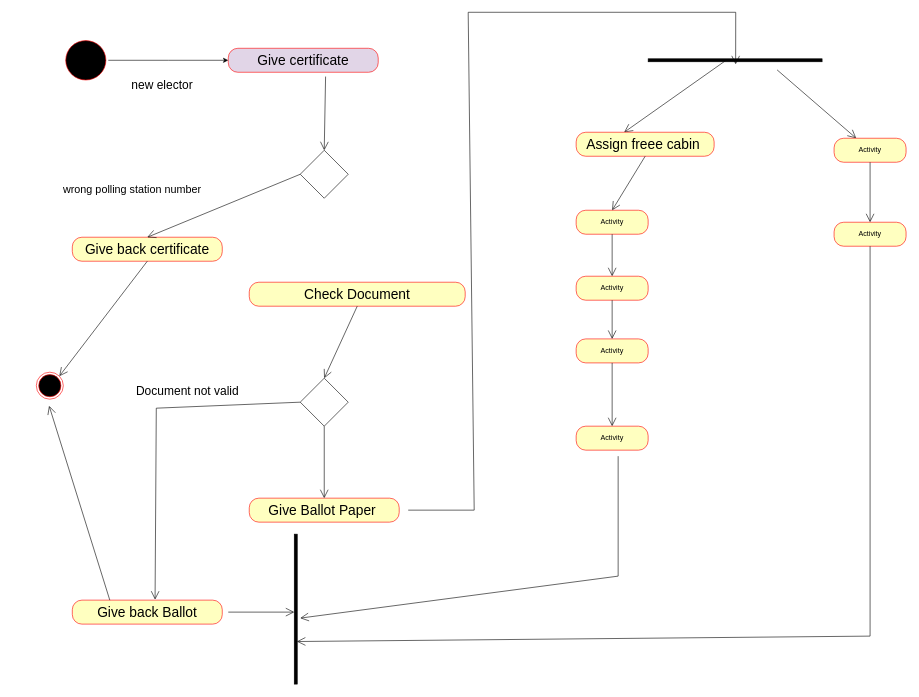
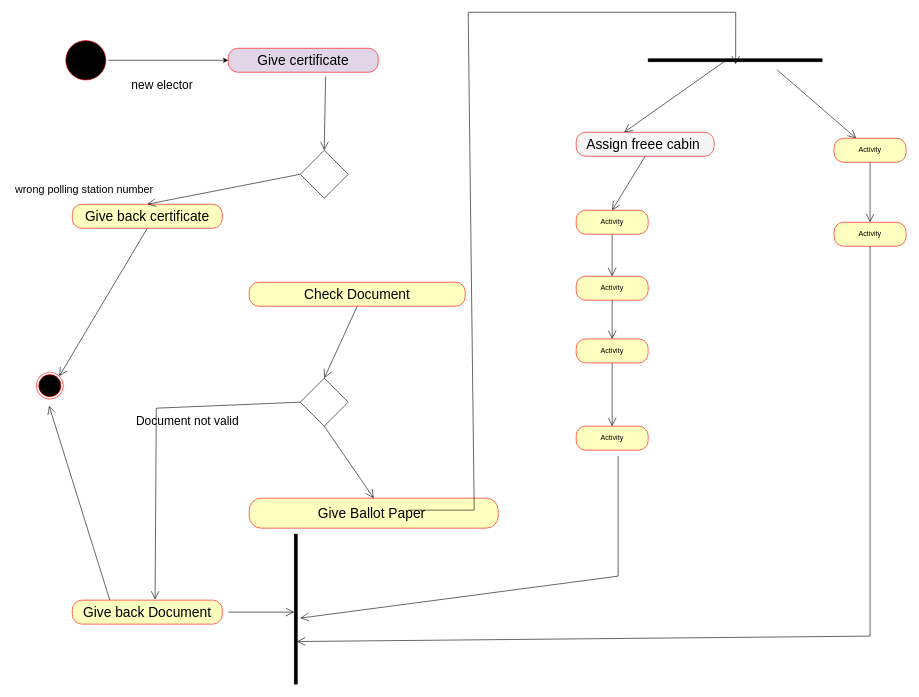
node "Assign freee cabin": fillcolor #ffffc0 -> #f5f5f5
node "wrong polling station number": moved (132, 189) -> (84, 189)
node "Give back certificate": moved (147, 249) -> (147, 216)
node "Document not valid": moved (189, 390) -> (189, 420)
node "Give Ballot Paper": size 150x24 -> 249x30
node "Give back Ballot": label "Give back Ballot" -> "Give back Document"
